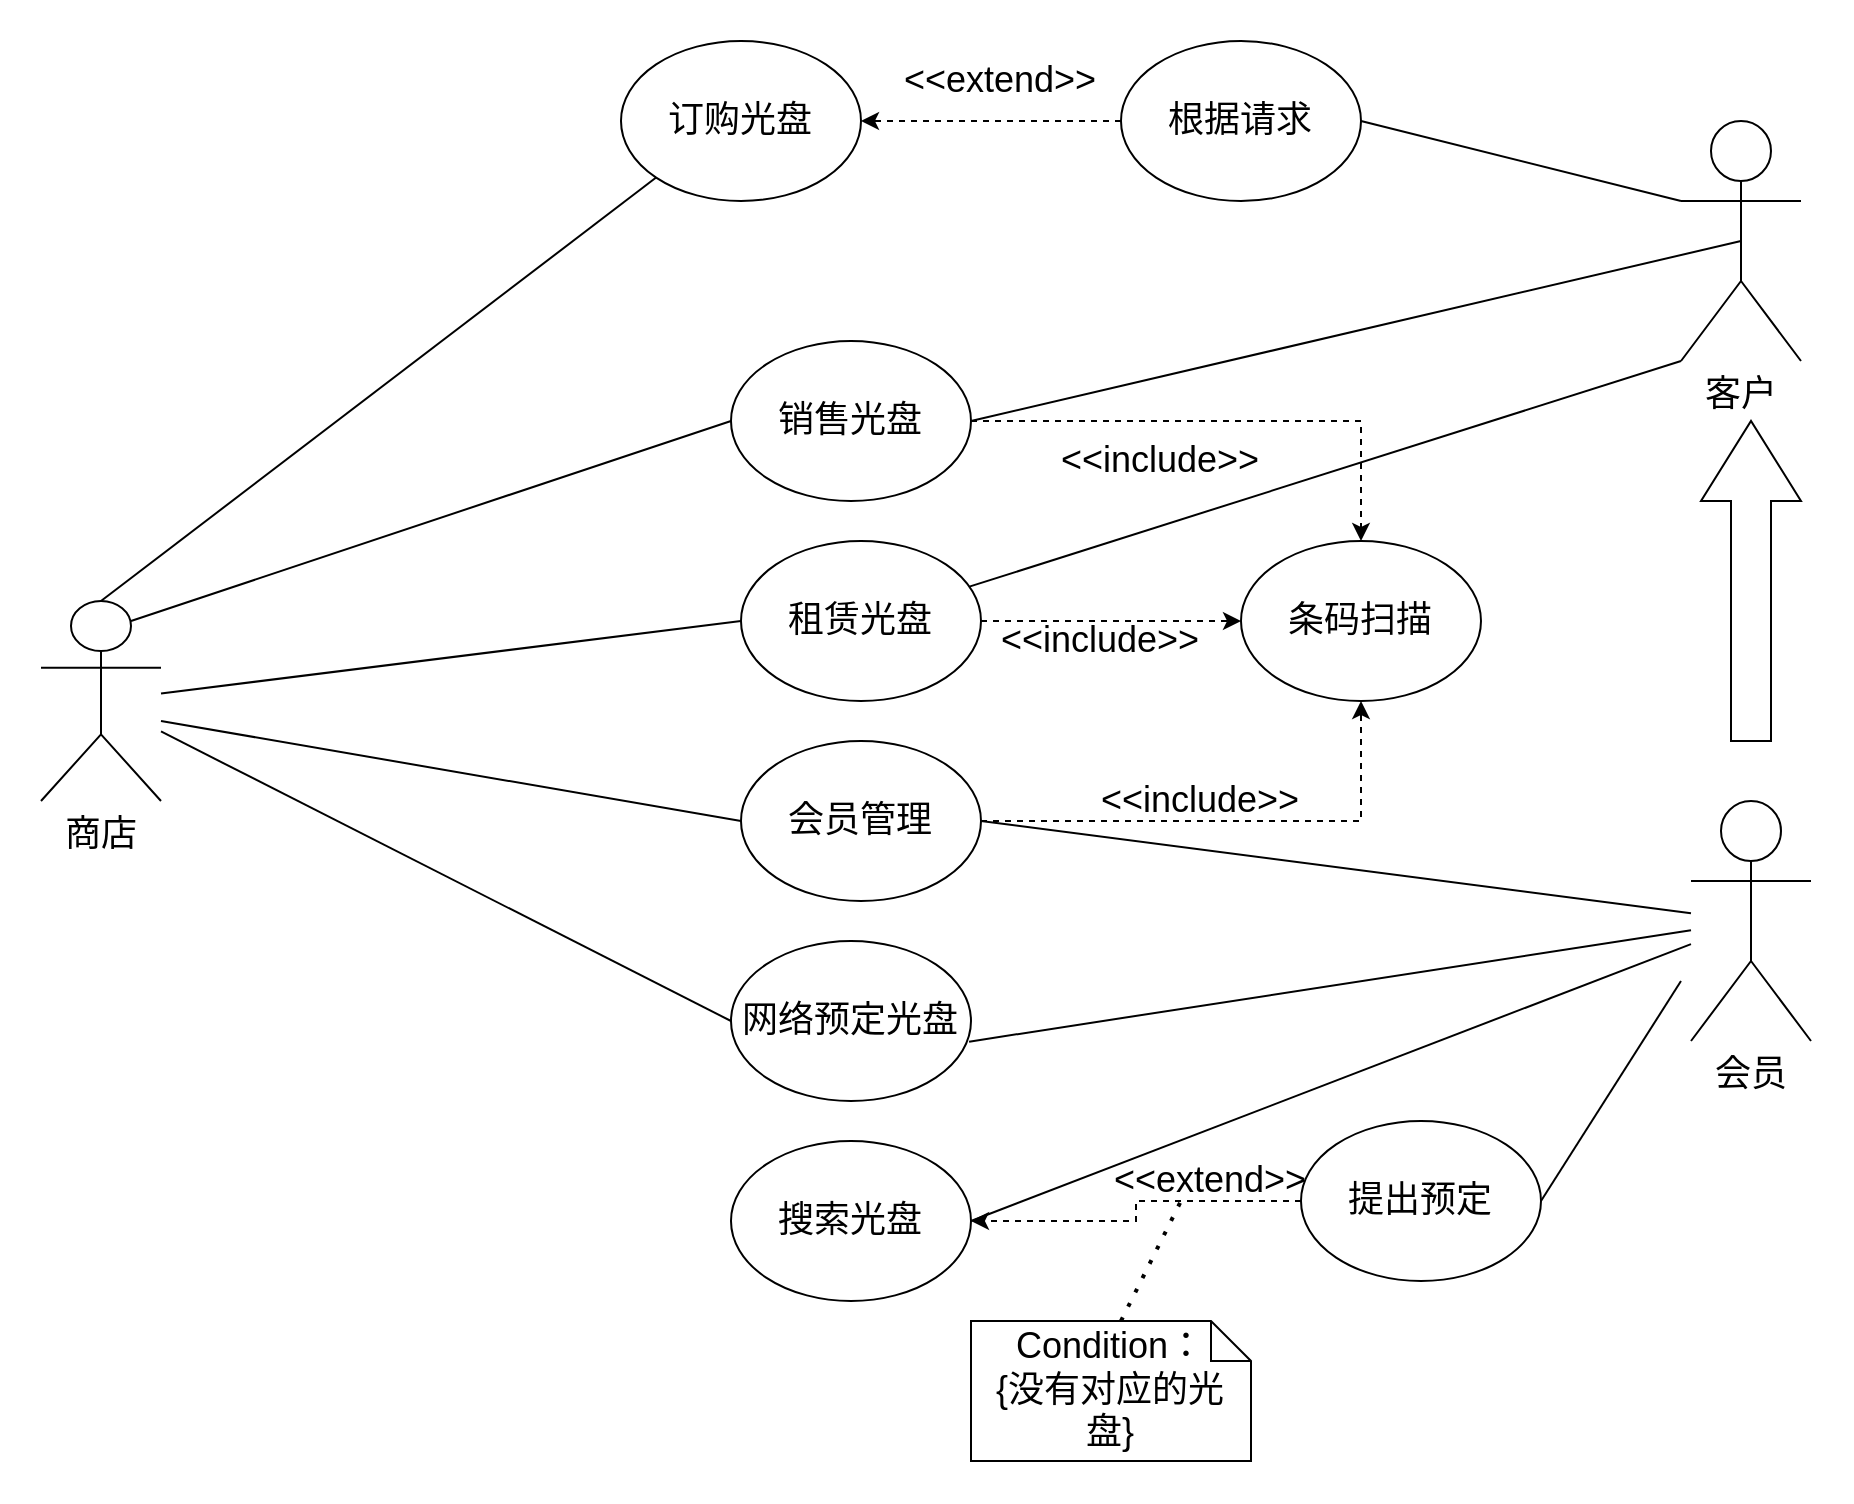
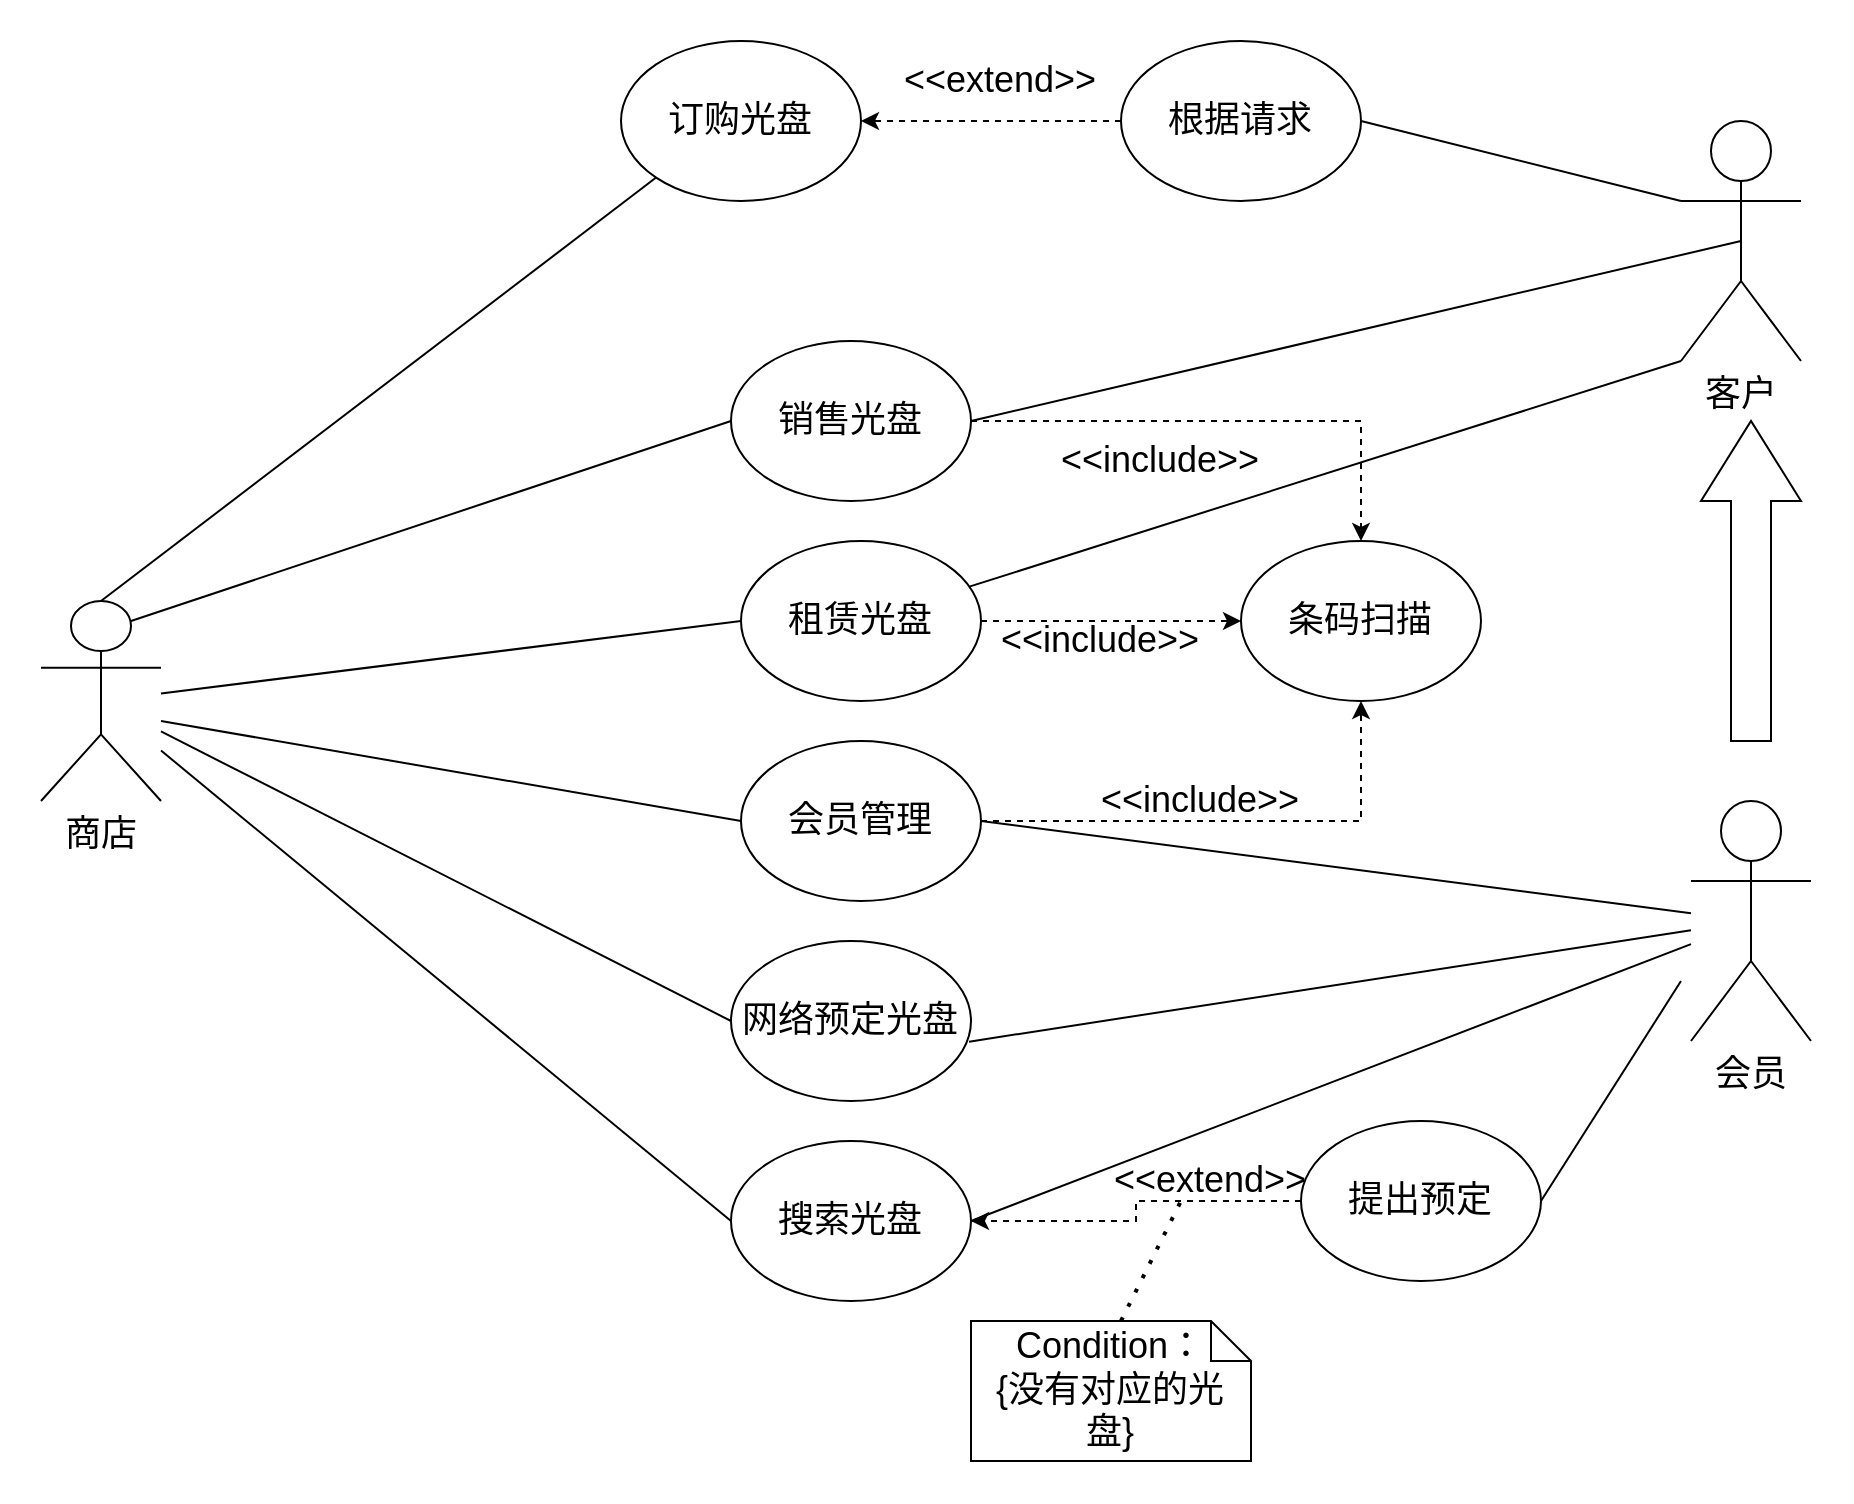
edge "商店" -- "搜索光盘": added
